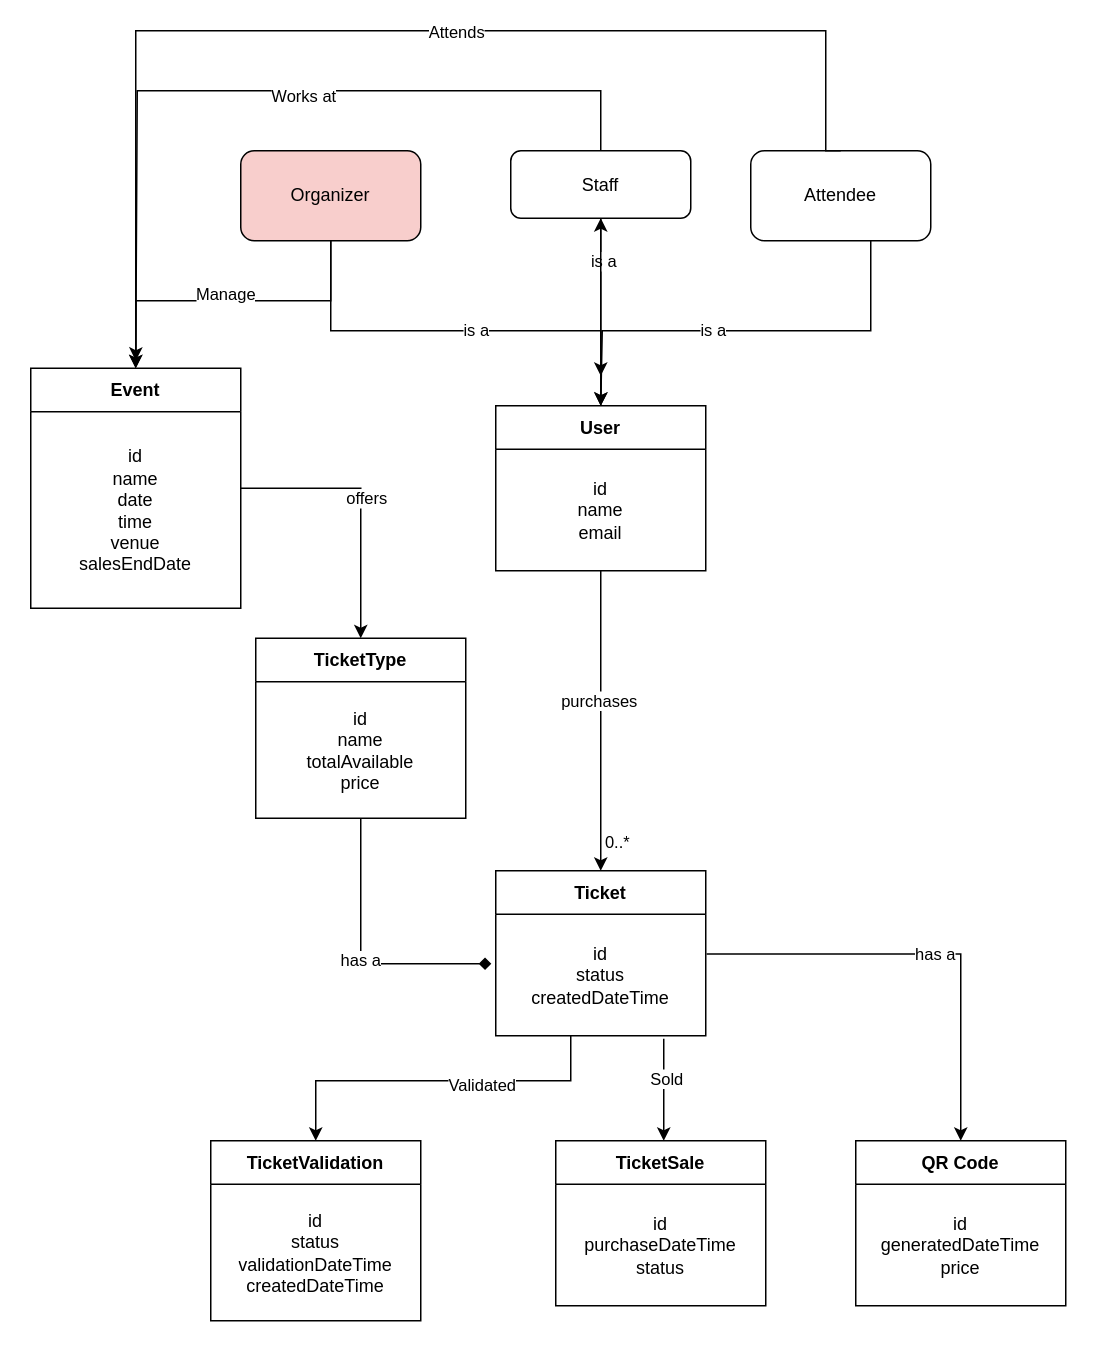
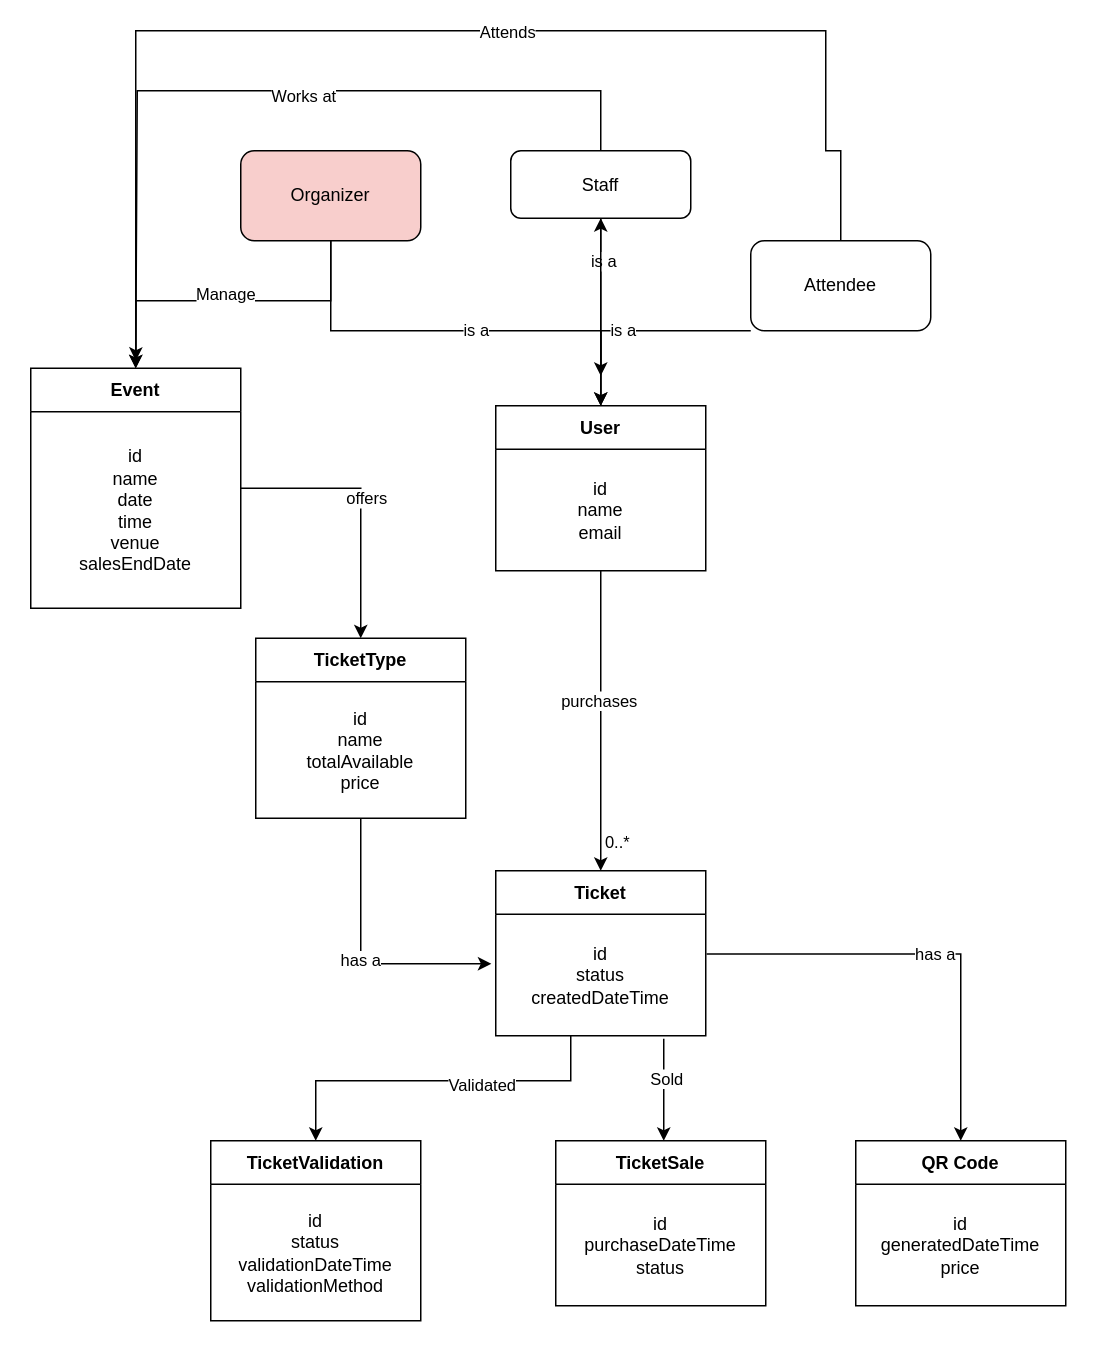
node "Attendee": moved (841, 196) -> (841, 286)
edge "TicketType" -> "id status createdDateTime": arrowhead diamond -> classic
node "id status validationDateTime createdDateTime": label "id status validationDateTime createdDateTime" -> "id status validationDateTime validationMethod"
